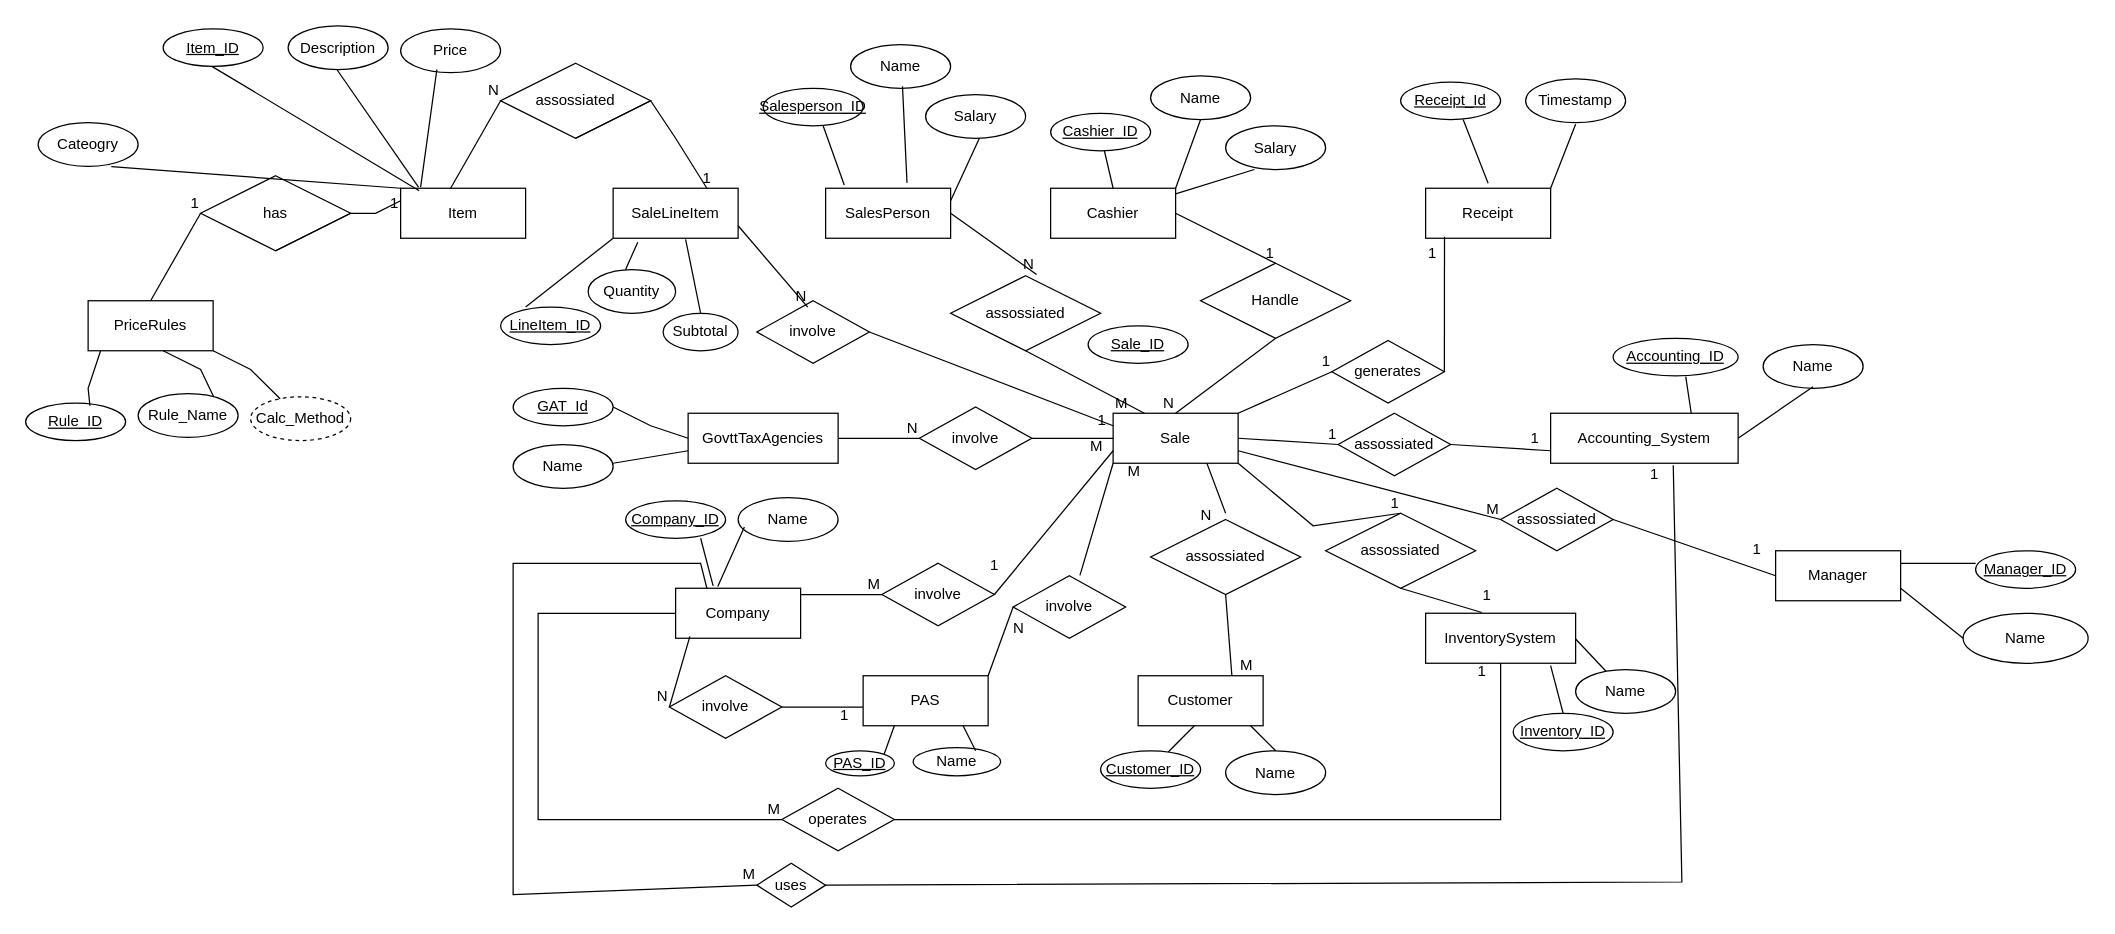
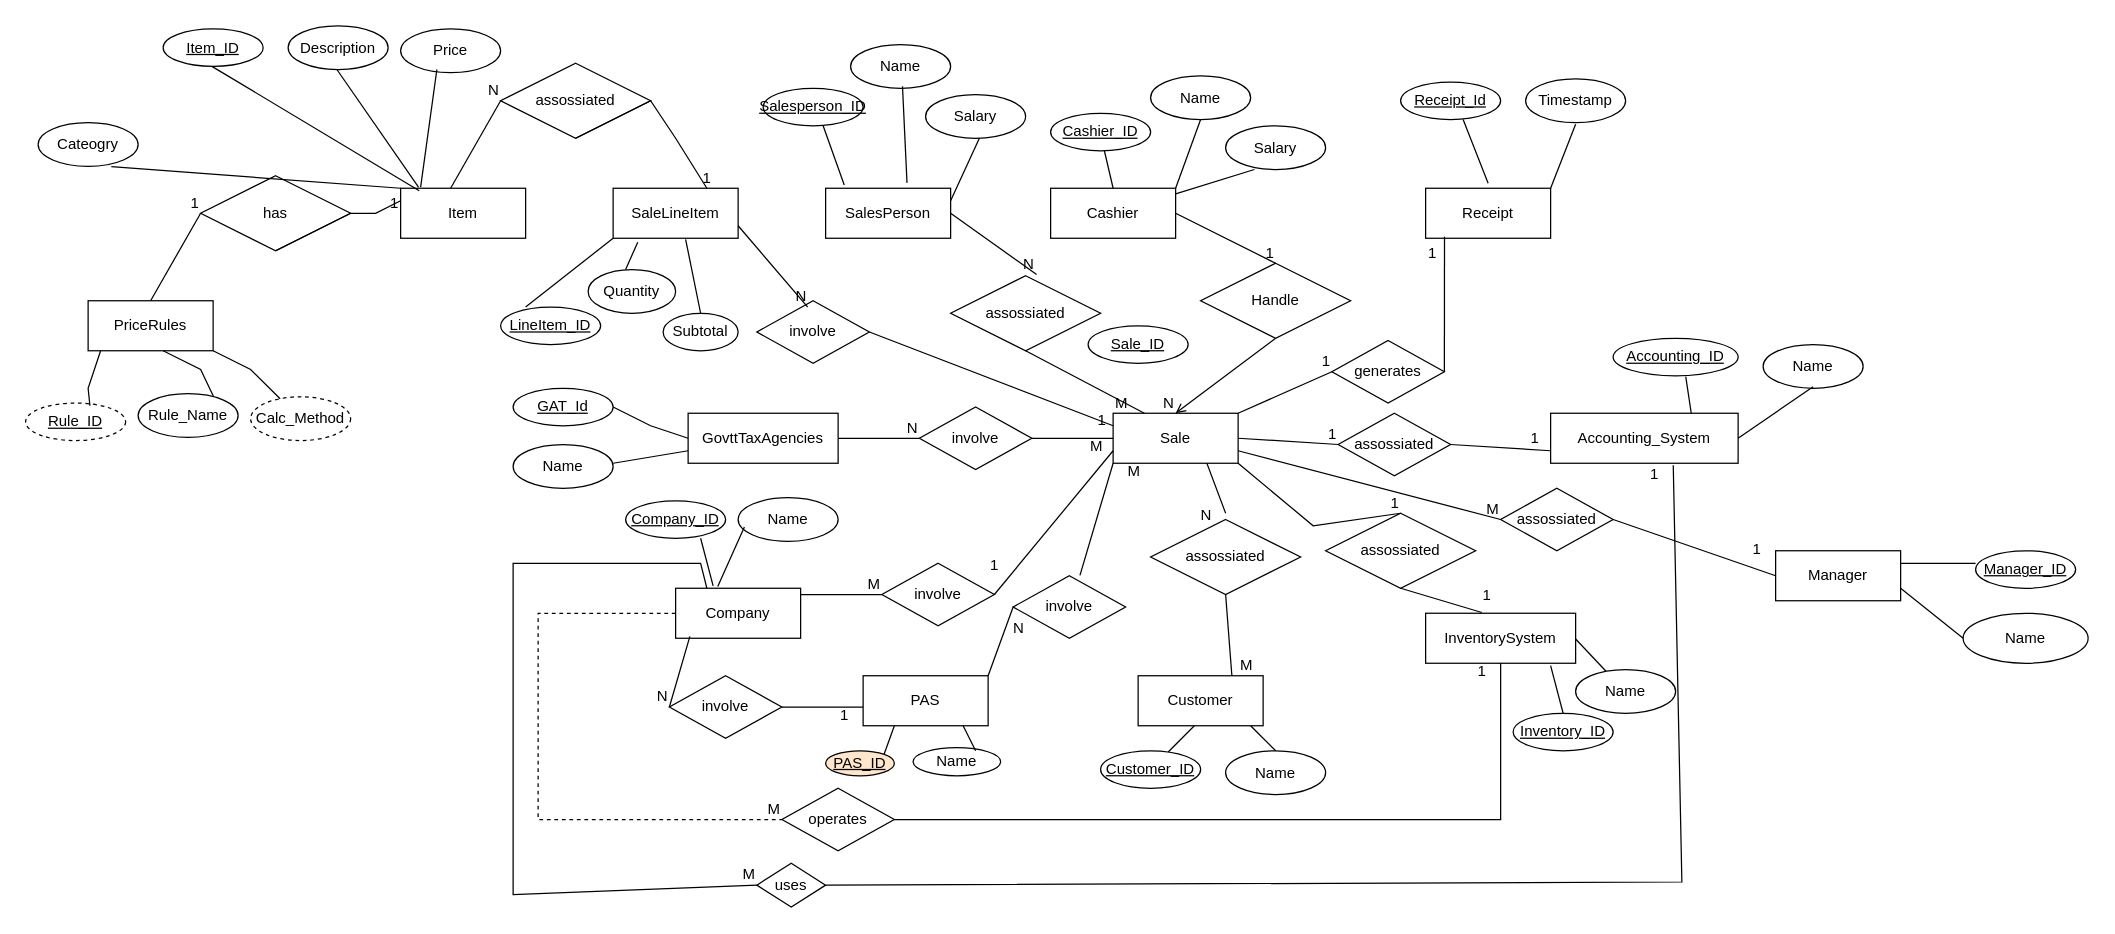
edge "Handle" -- "Sale": arrowhead none -> open
node "Rule_ID": style solid -> dashed
node "PAS_ID": fillcolor #ffffff -> #ffe6cc
edge "Company" -- "operates": style solid -> dashed
